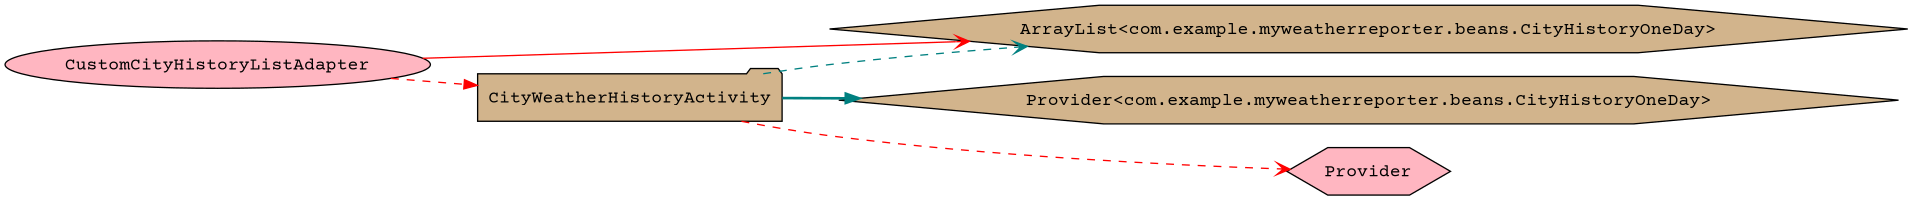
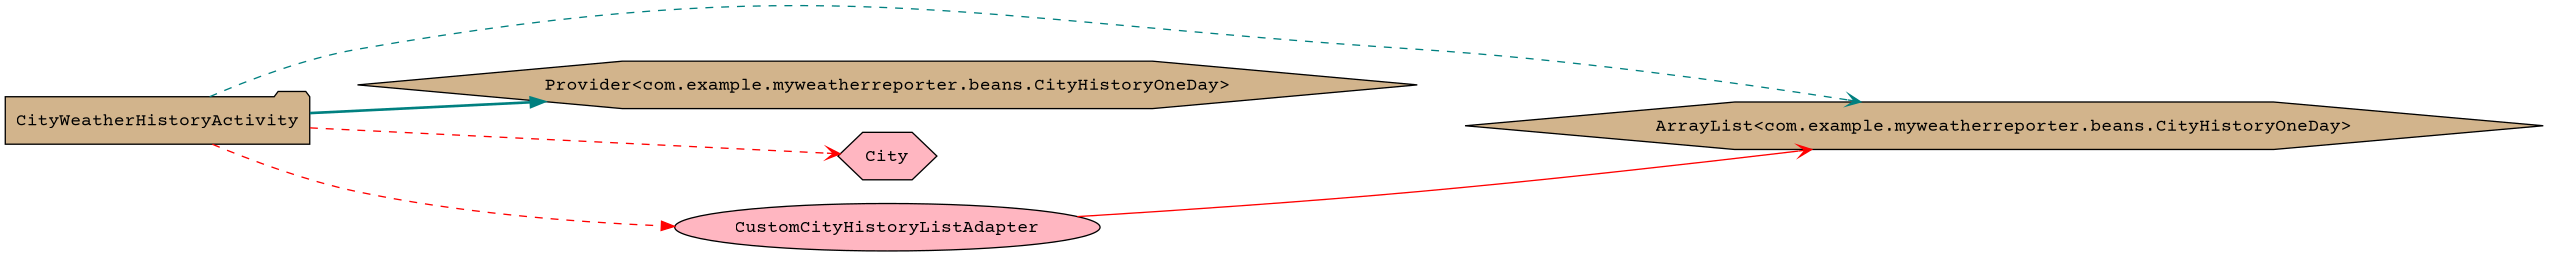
edge "CustomCityHistoryListAdapter" -> "CityWeatherHistoryActivity": reversed
node "Provider": label "Provider" -> "City"
